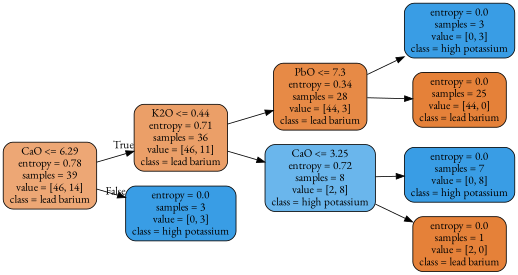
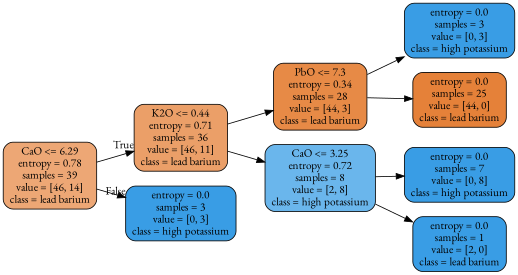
node "entropy = 0.0 samples = 1 value = [2, 0] class = lead barium": fillcolor #e58139 -> #399de5
